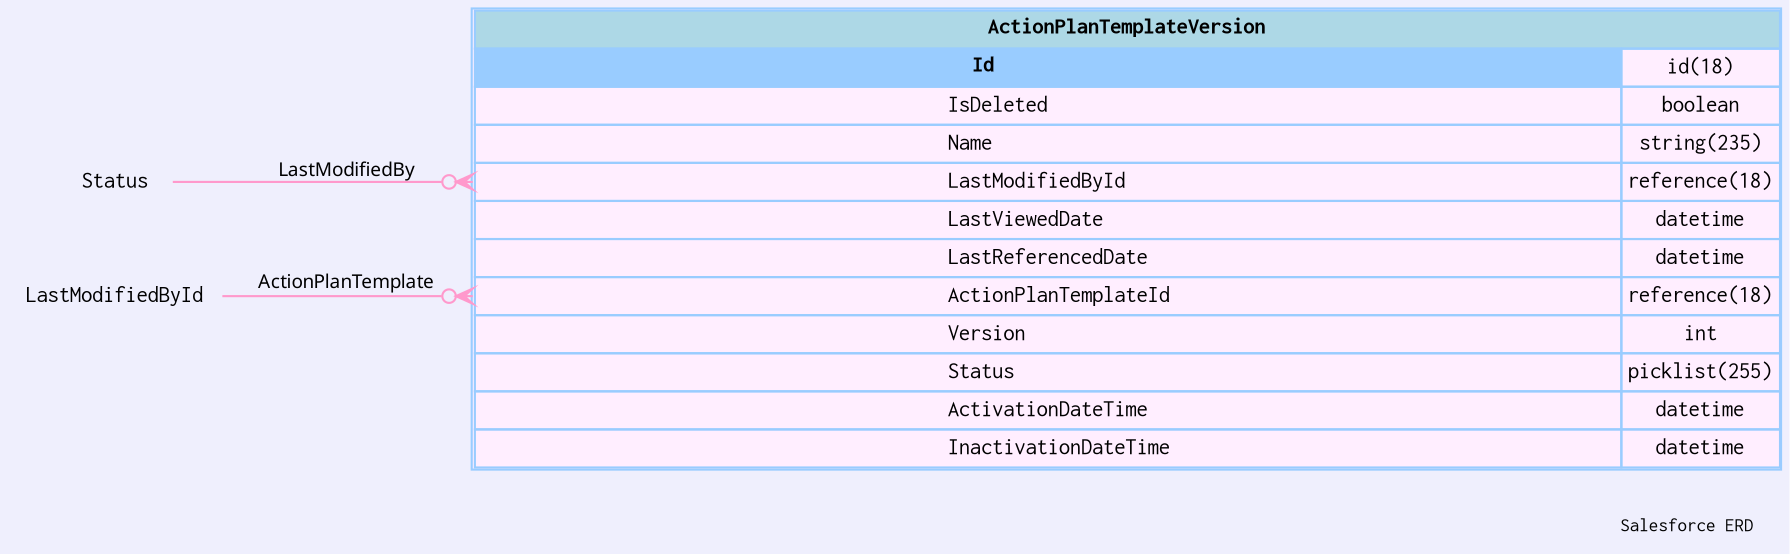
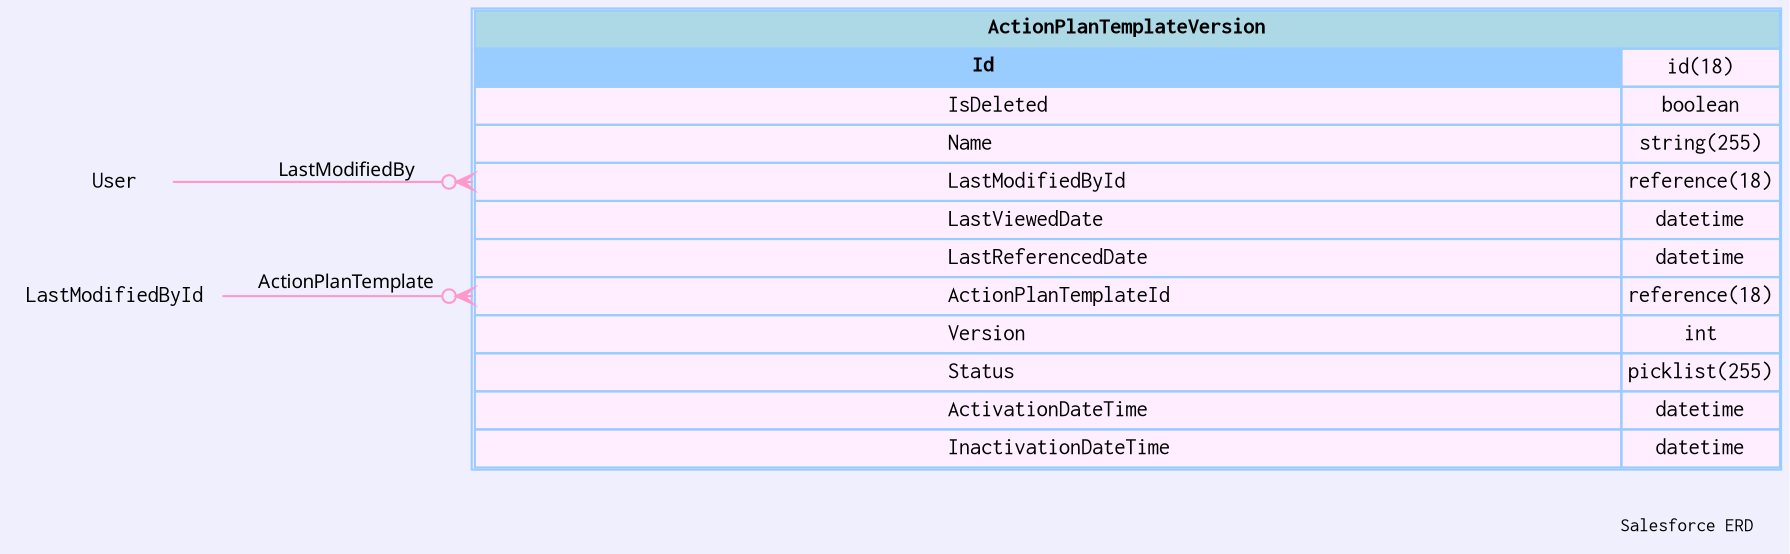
node "ActionPlanTemplateVersion": text "string(235)" -> "string(255)"
node "Status": label "Status" -> "User"
